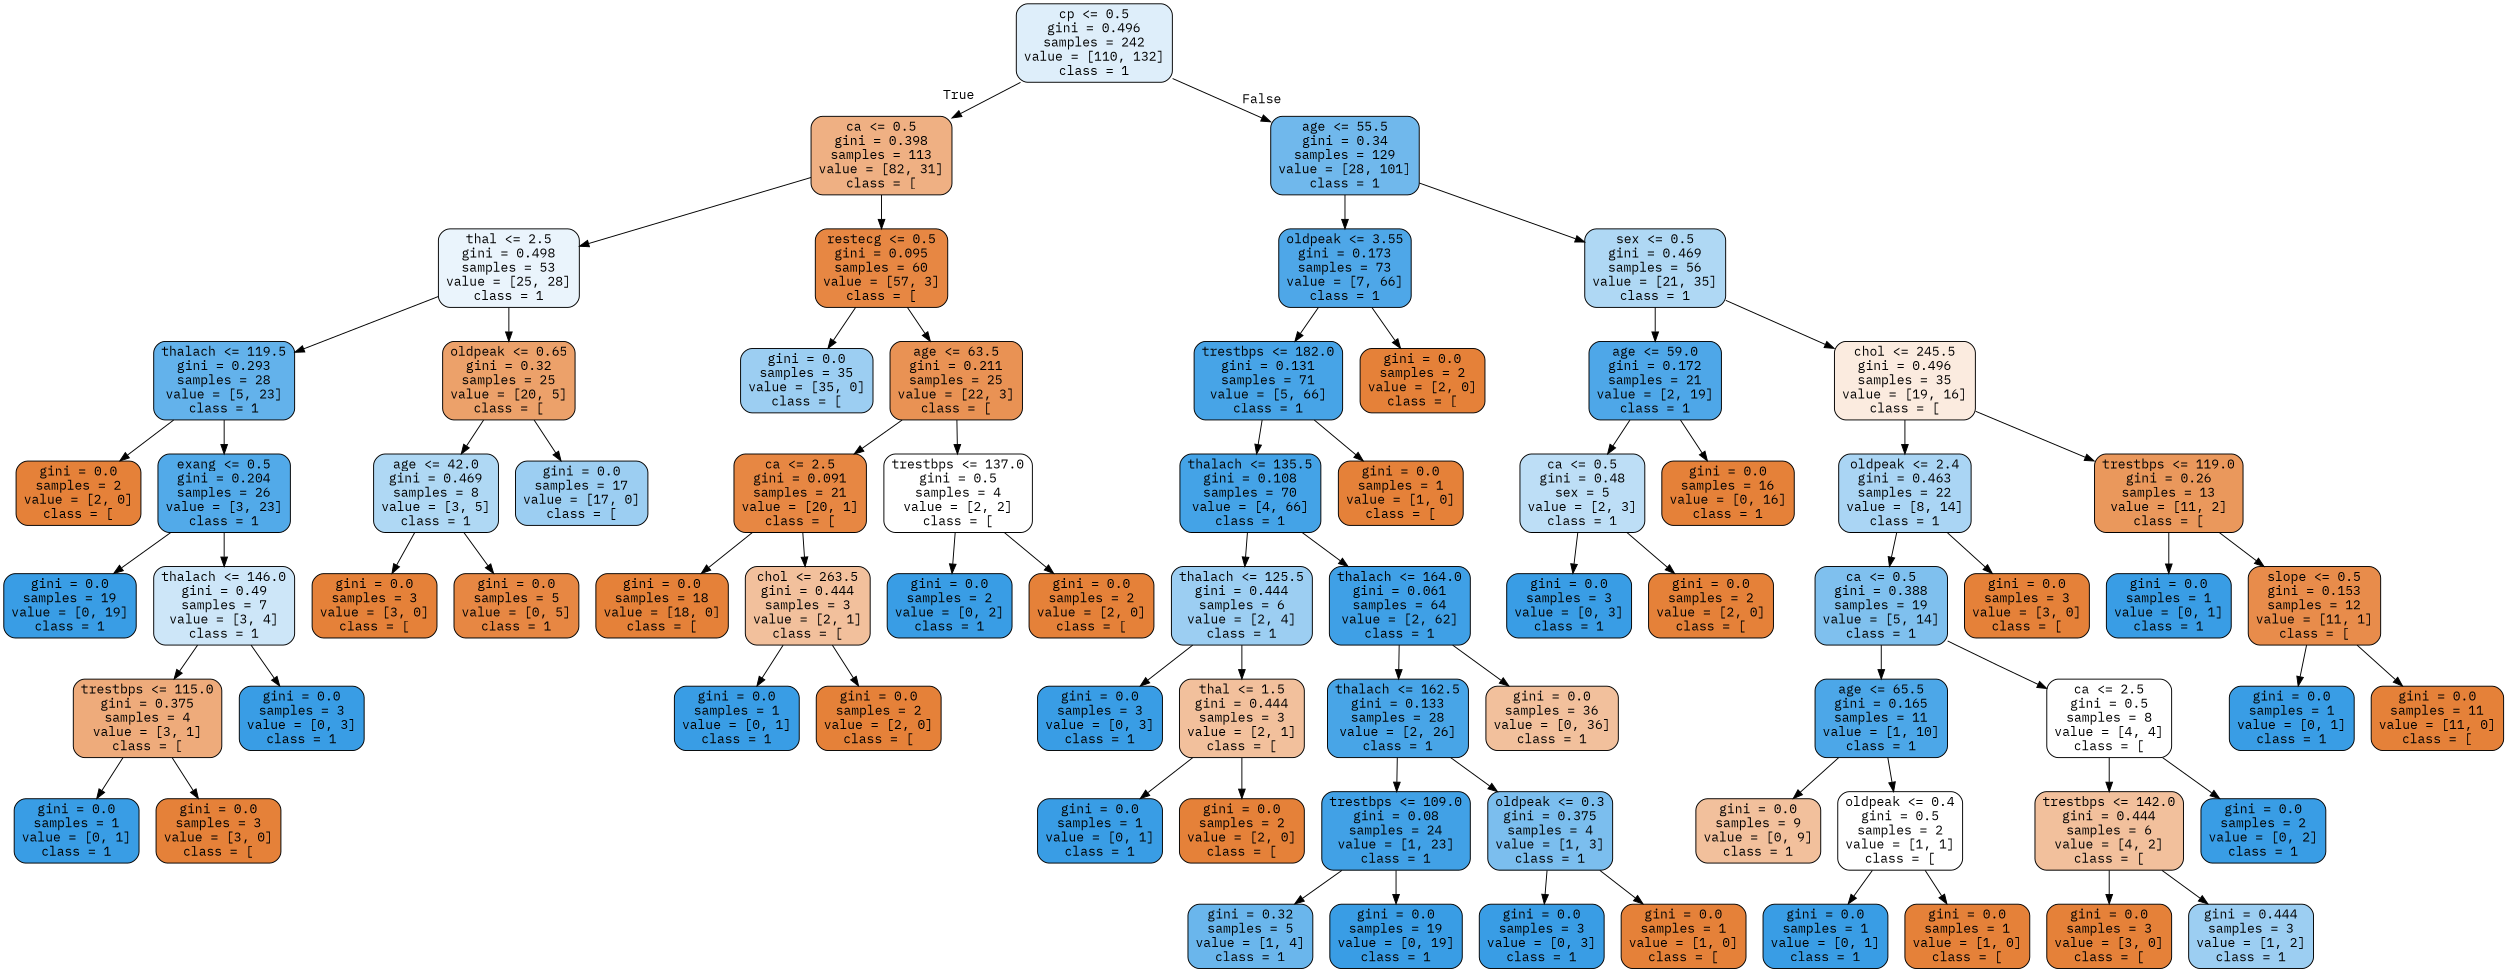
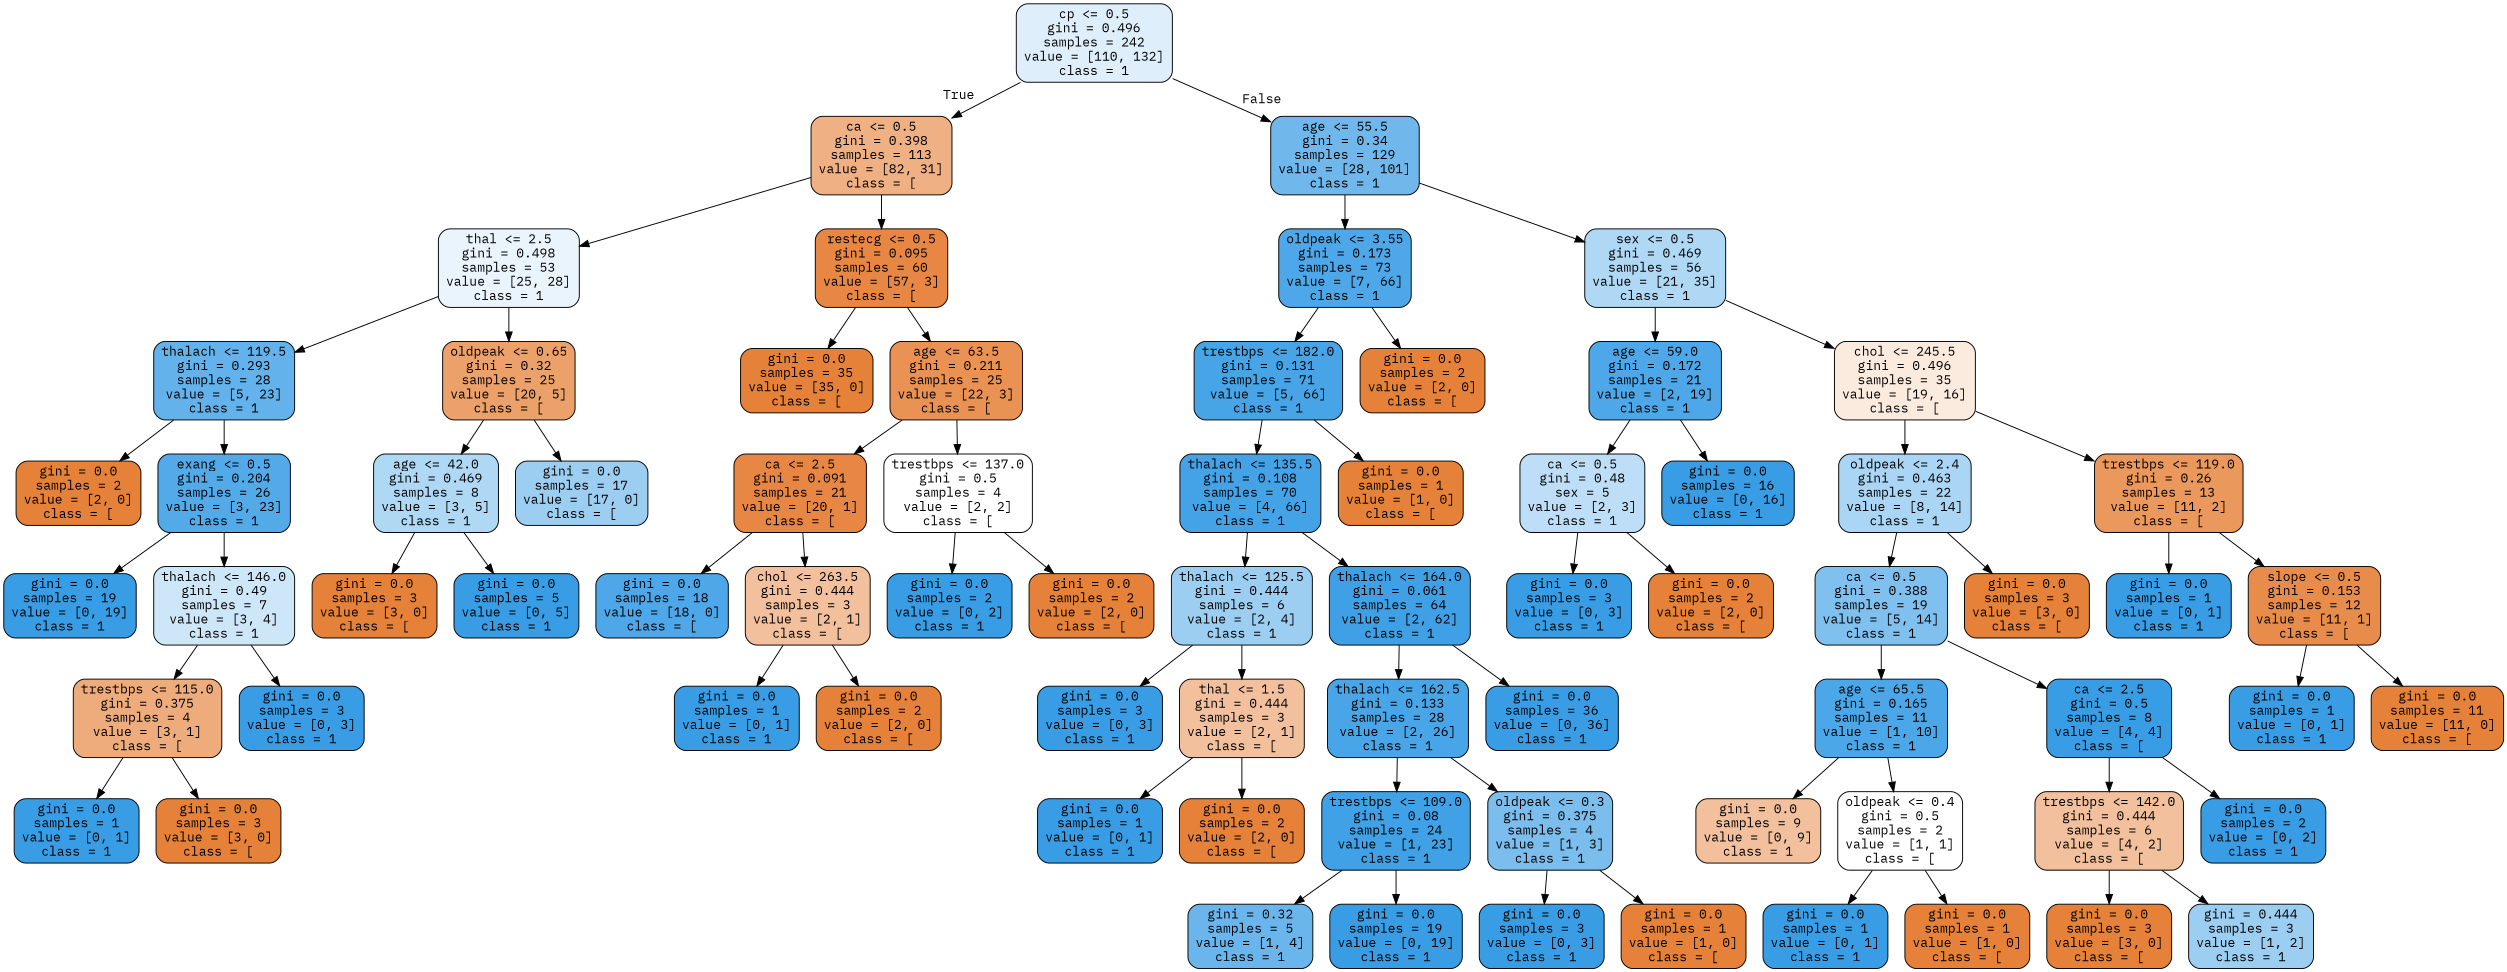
node "gini = 0.0 samples = 35 value = [35, 0] class = [": fillcolor #399de57f -> #e58139ff
node "gini = 0.0 samples = 16 value = [0, 16] class = 1": fillcolor #e58139ff -> #399de5ff
node "gini = 0.0 samples = 5 value = [0, 5] class = 1": fillcolor #e58139f2 -> #399de5ff
node "gini = 0.0 samples = 18 value = [18, 0] class = [": fillcolor #e58139ff -> #399de5e4
node "gini = 0.0 samples = 36 value = [0, 36] class = 1": fillcolor #e581397f -> #399de5ff
node "ca <= 2.5 gini = 0.5 samples = 8 value = [4, 4] class = [": fillcolor #e5813900 -> #399de5ff
